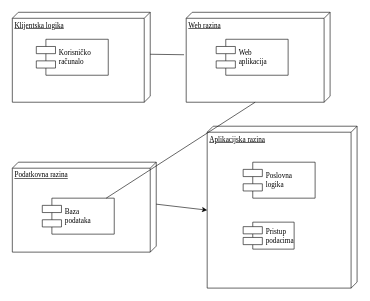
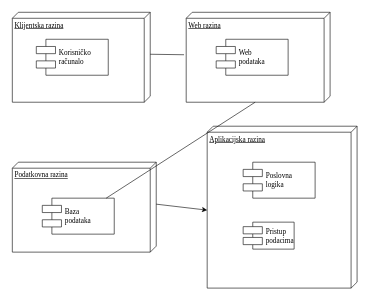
node "Klijentska logika": label "Klijentska logika" -> "Klijentska razina"
node "Web aplikacija": label "Web aplikacija" -> "Web podataka"
